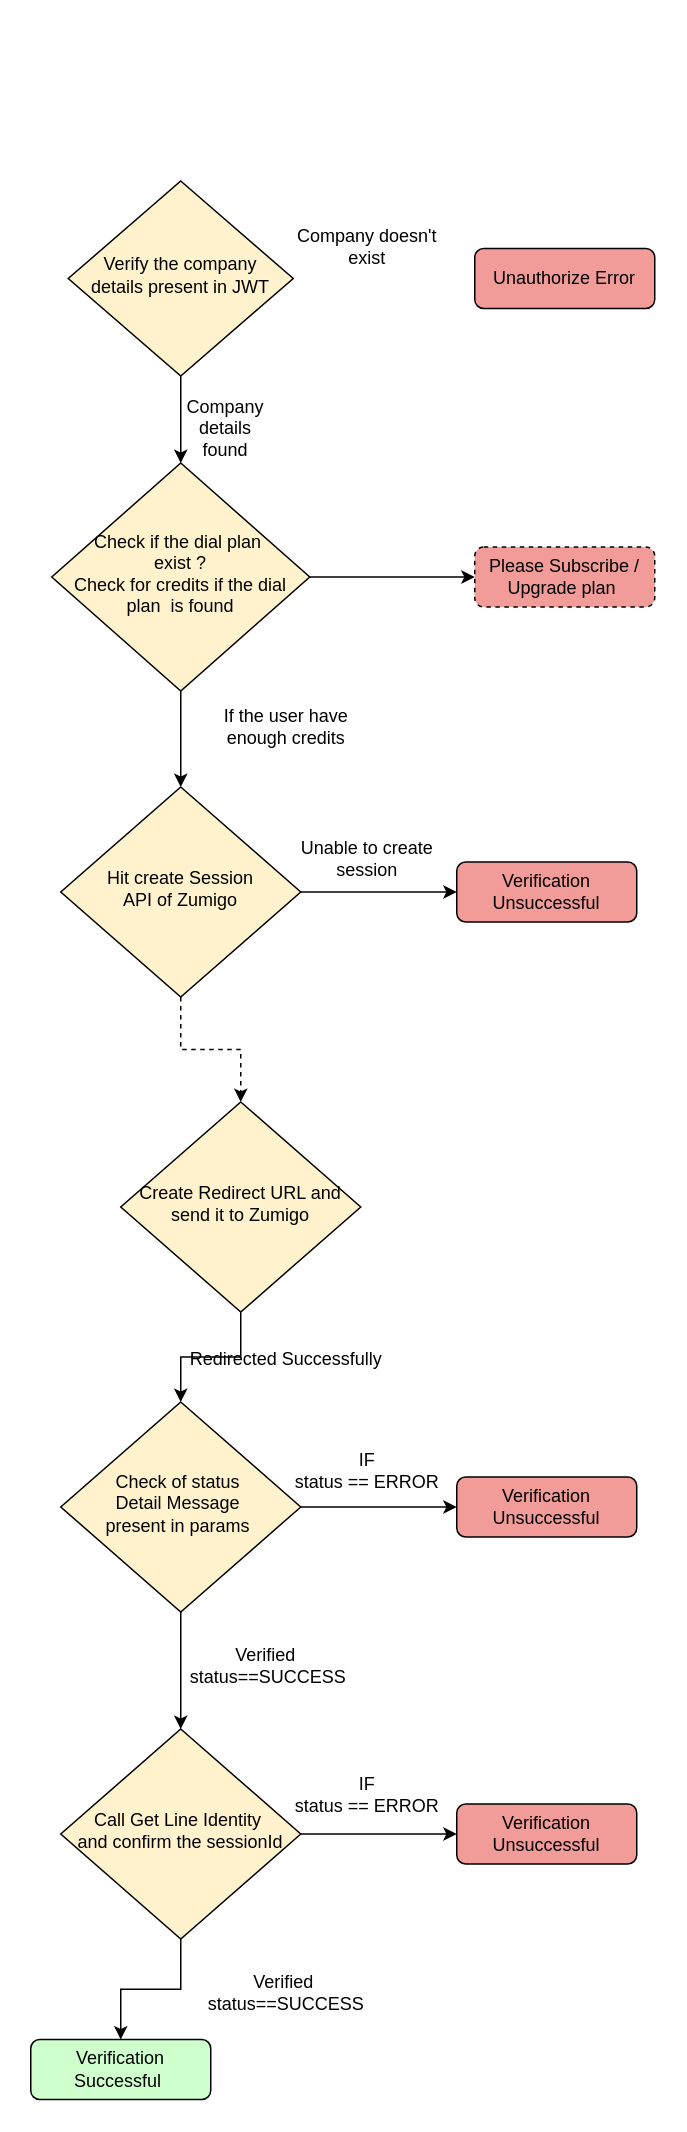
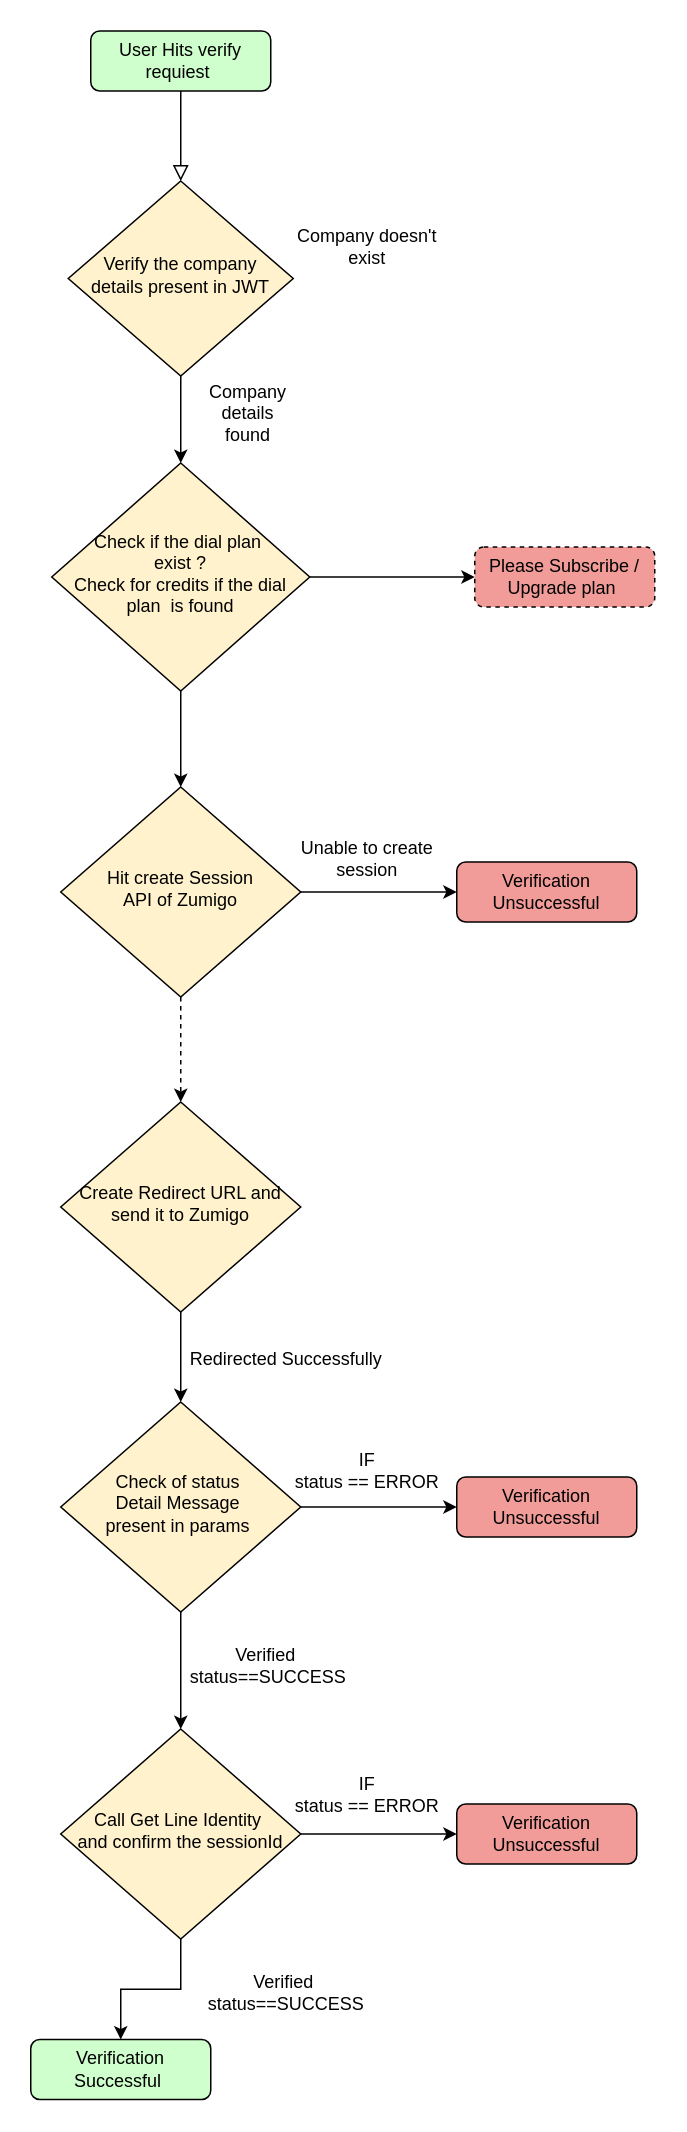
node "User Hits verify requiest": added
edge "User Hits verify requiest" -> "Verify the company details present in JWT": added
node "Unauthorize Error": removed
node "Company details found": moved (226, 428) -> (248, 413)
node "If the user have enough credits": removed
node "Create Redirect URL and send it to Zumigo": moved (241, 1207) -> (181, 1207)
